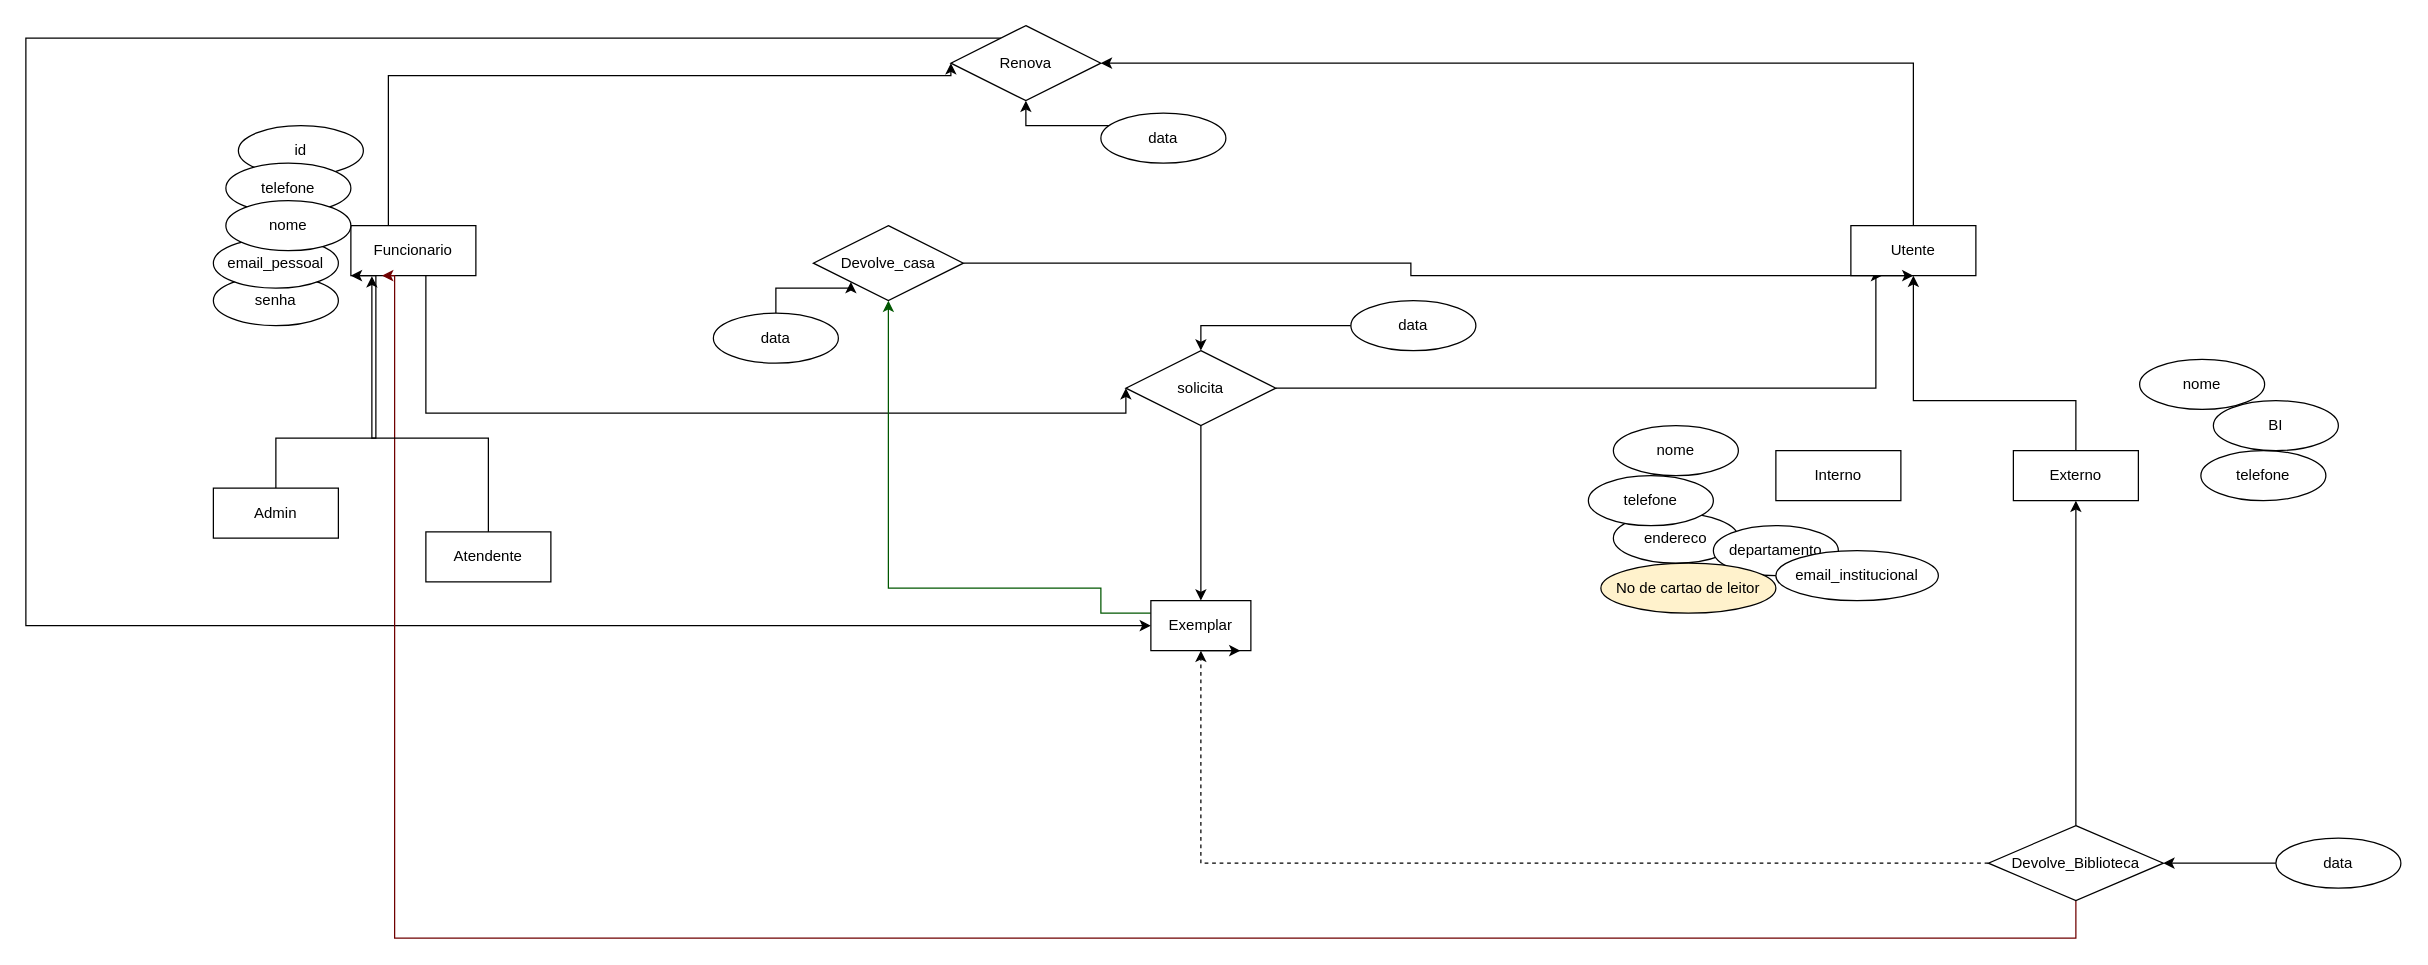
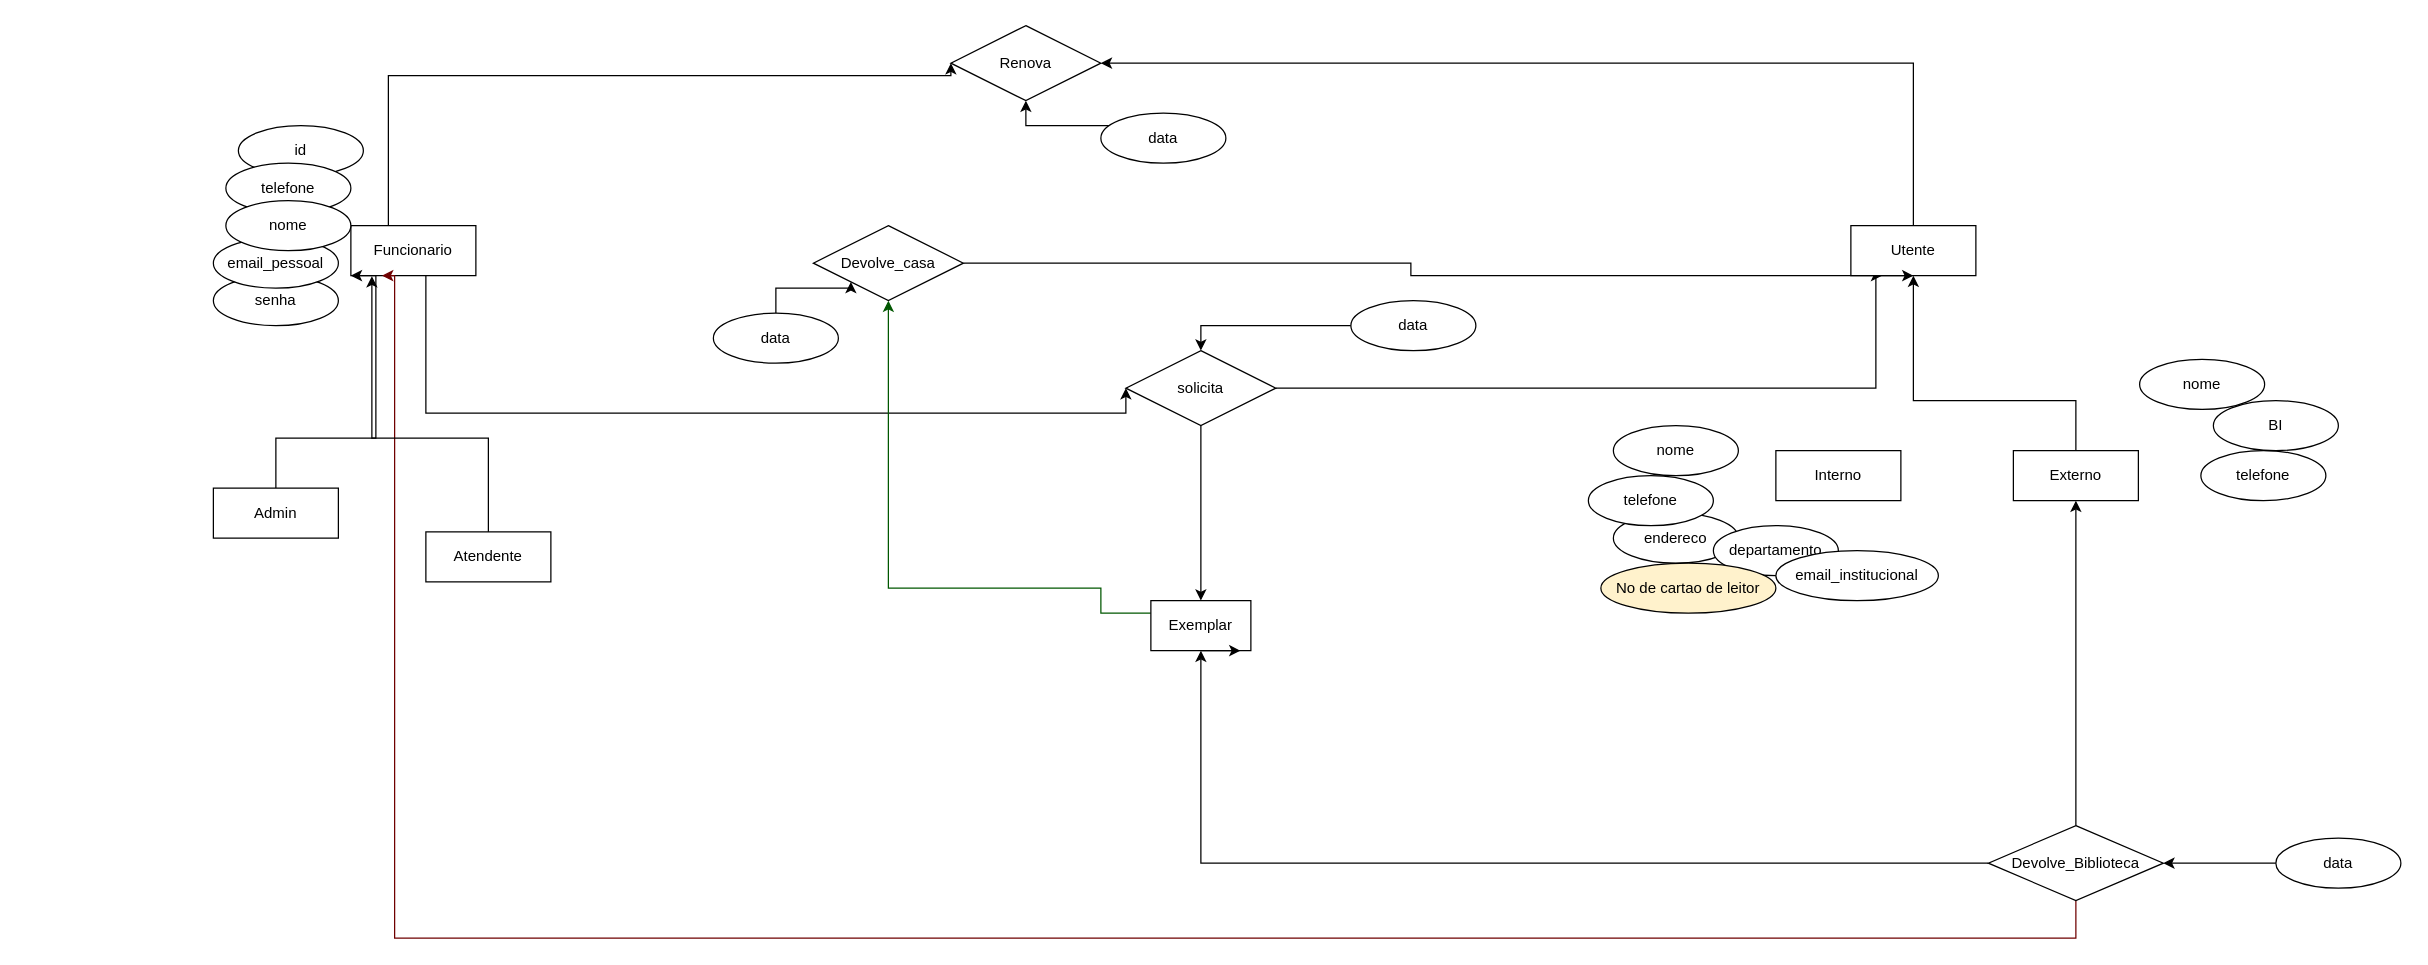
edge "Renova" -> "Exemplar": removed
edge "Devolve_Biblioteca" -> "Exemplar": style dashed -> solid
